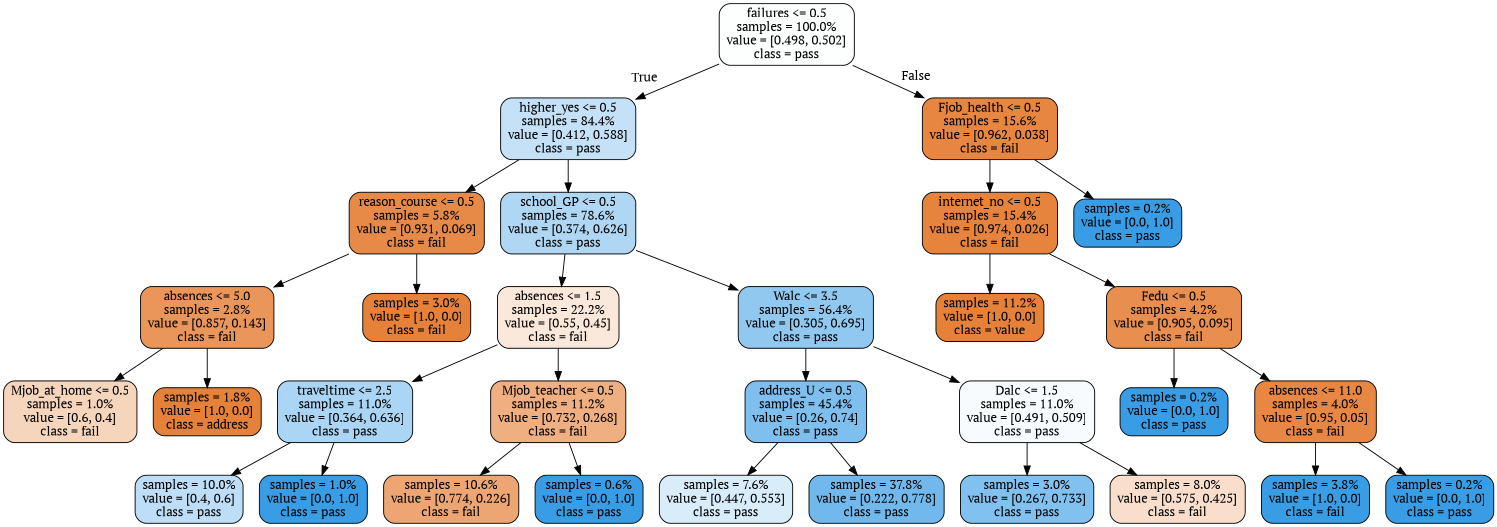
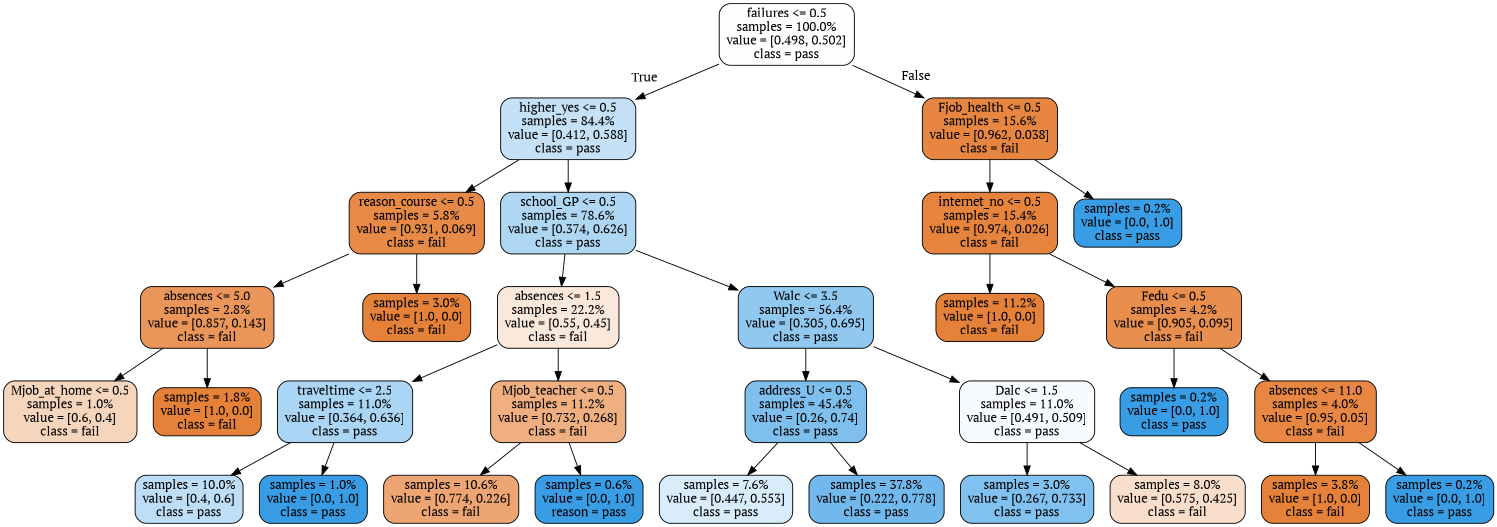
node "samples = 11.2% value = [1.0, 0.0] class = value": label "samples = 11.2% value = [1.0, 0.0] class = value" -> "samples = 11.2% value = [1.0, 0.0] class = fail"
node "samples = 1.8% value = [1.0, 0.0] class = address": label "samples = 1.8% value = [1.0, 0.0] class = address" -> "samples = 1.8% value = [1.0, 0.0] class = fail"
node "samples = 0.6% value = [0.0, 1.0] class = pass": label "samples = 0.6% value = [0.0, 1.0] class = pass" -> "samples = 0.6% value = [0.0, 1.0] reason = pass"
node "samples = 3.8% value = [1.0, 0.0] class = fail": fillcolor #399de5ff -> #e58139ff
